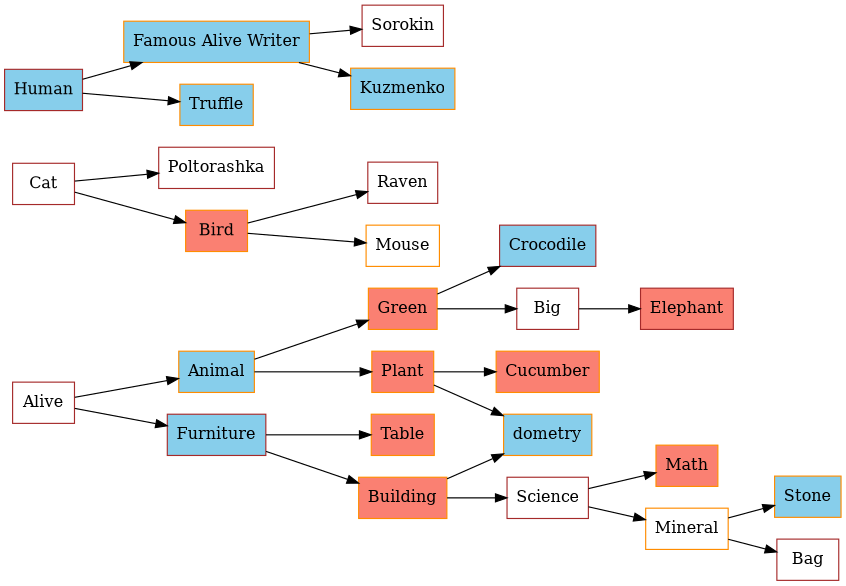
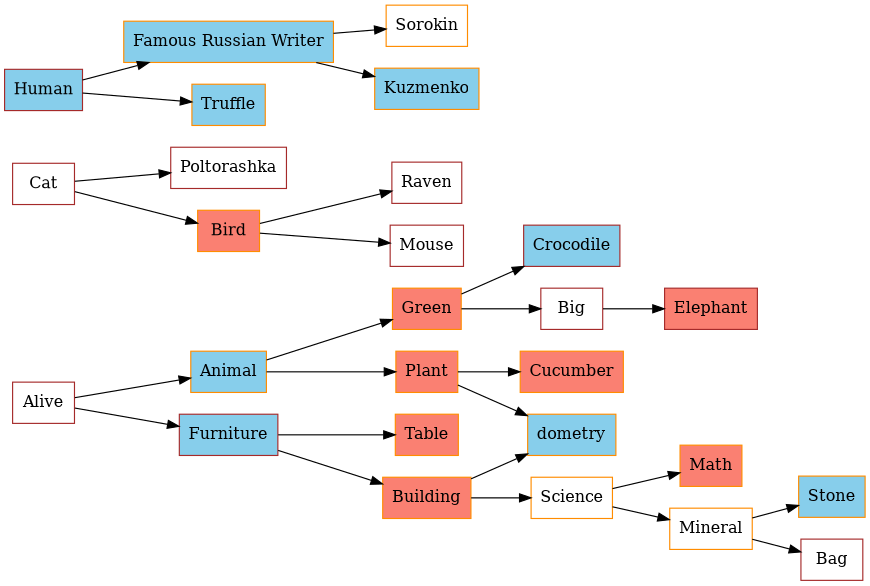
node "Sorokin": color brown -> darkorange
node "Famous Alive Writer": label "Famous Alive Writer" -> "Famous Russian Writer"
node "Mouse": color darkorange -> brown
node "Science": color brown -> darkorange
